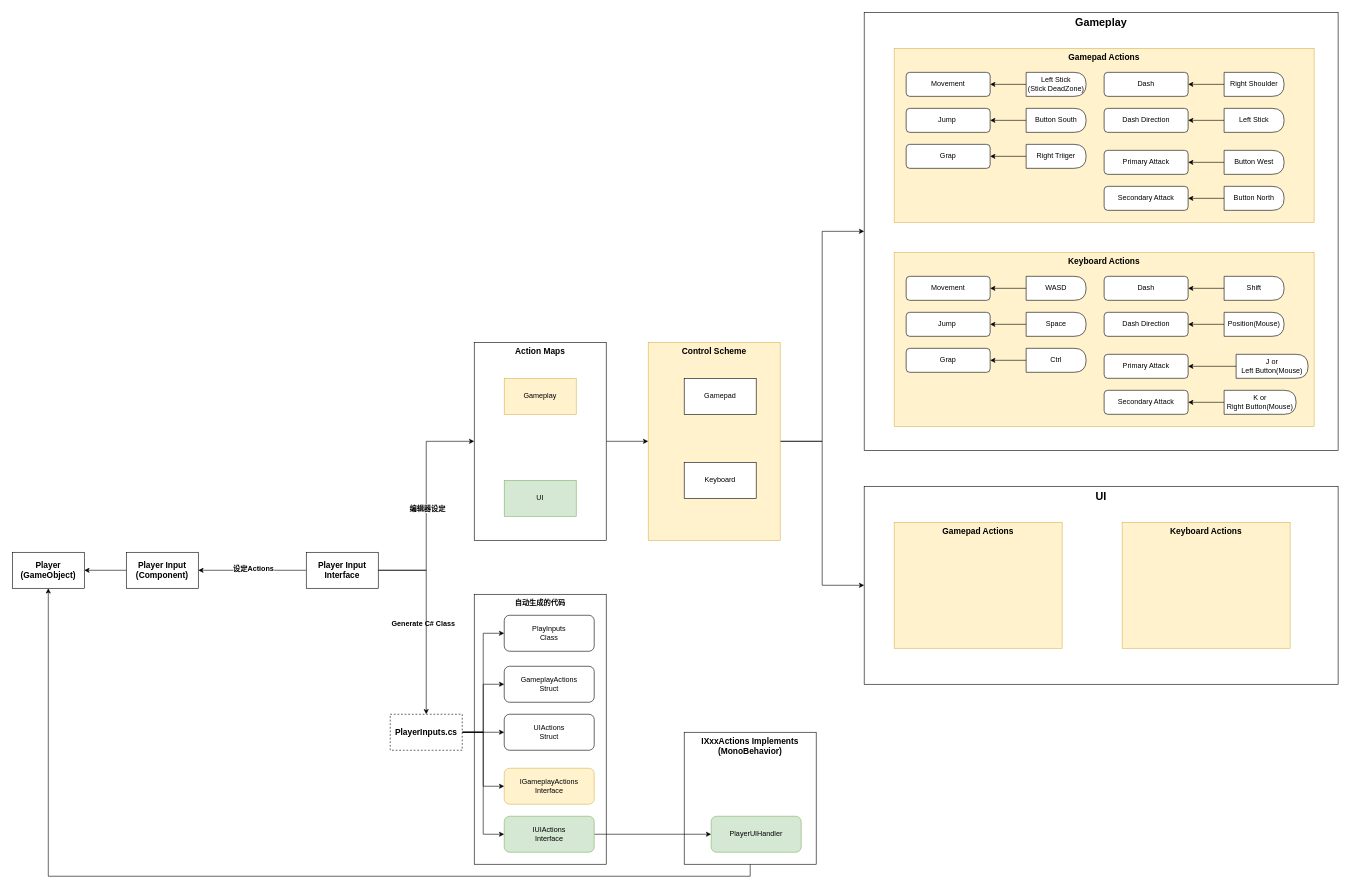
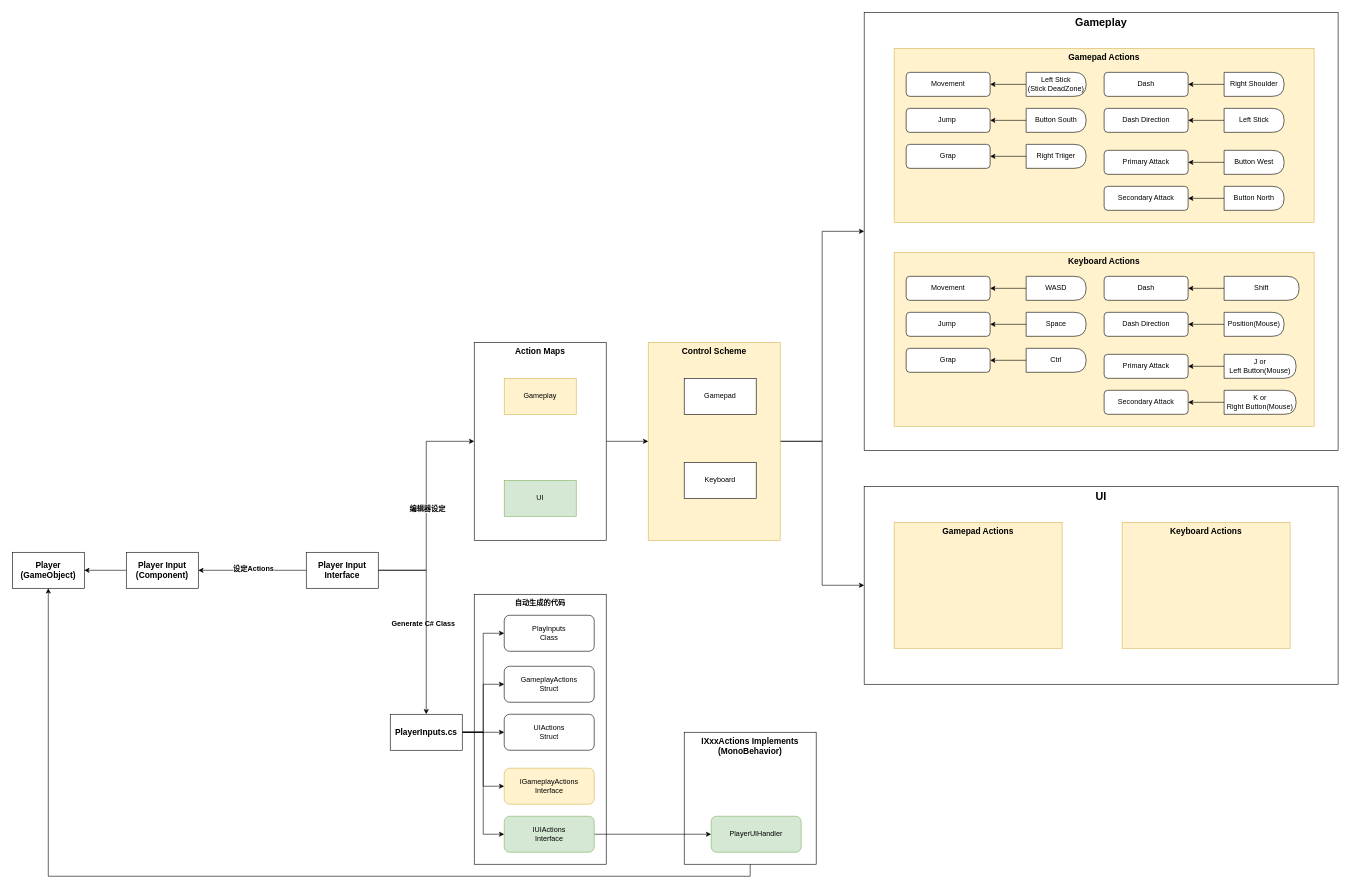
node "Shift": size 60x24 -> 75x24
node "J or Left Button(Mouse)": moved (1272, 366) -> (1260, 366)
node "PlayerInputs.cs": style dashed -> solid
